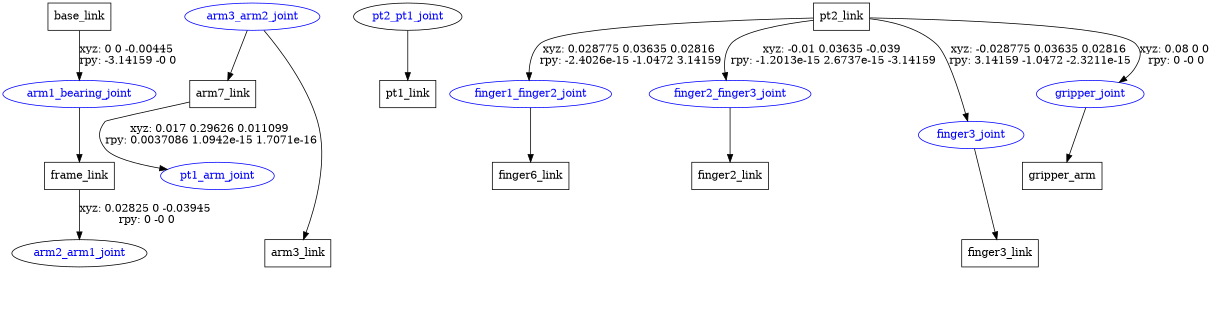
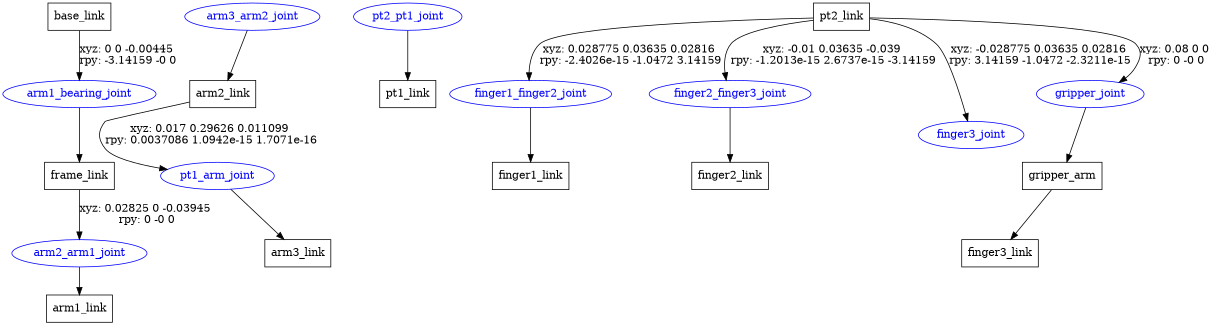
node "pt2_pt1_joint": color black -> blue
node "arm7_link": label "arm7_link" -> "arm2_link"
edge "arm3_arm2_joint" -> "arm3_link": now "pt1_arm_joint" -> "arm3_link"
node "finger6_link": label "finger6_link" -> "finger1_link"
edge "finger3_joint" -> "finger3_link": now "gripper_arm" -> "finger3_link"
node "arm2_arm1_joint": color black -> blue
node "arm1_link": added
